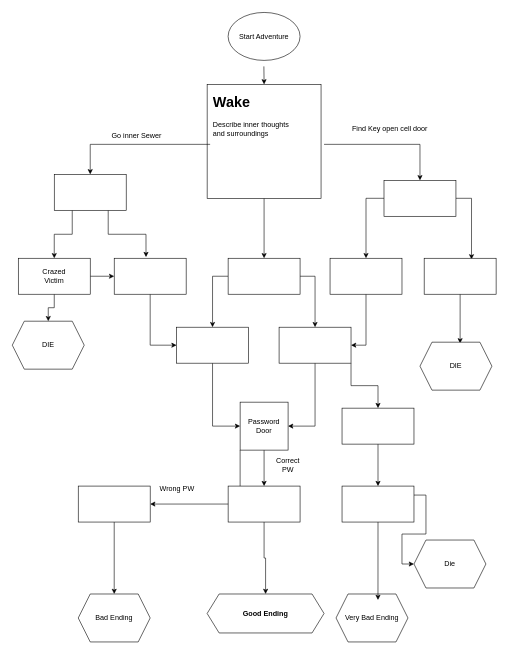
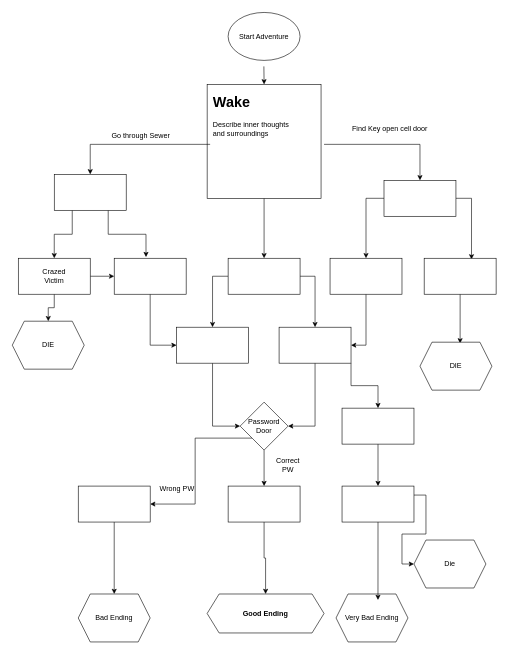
node "Go inner Sewer": label "Go inner Sewer" -> "Go through Sewer"
node "Password Door": shape rectangle -> diamond
